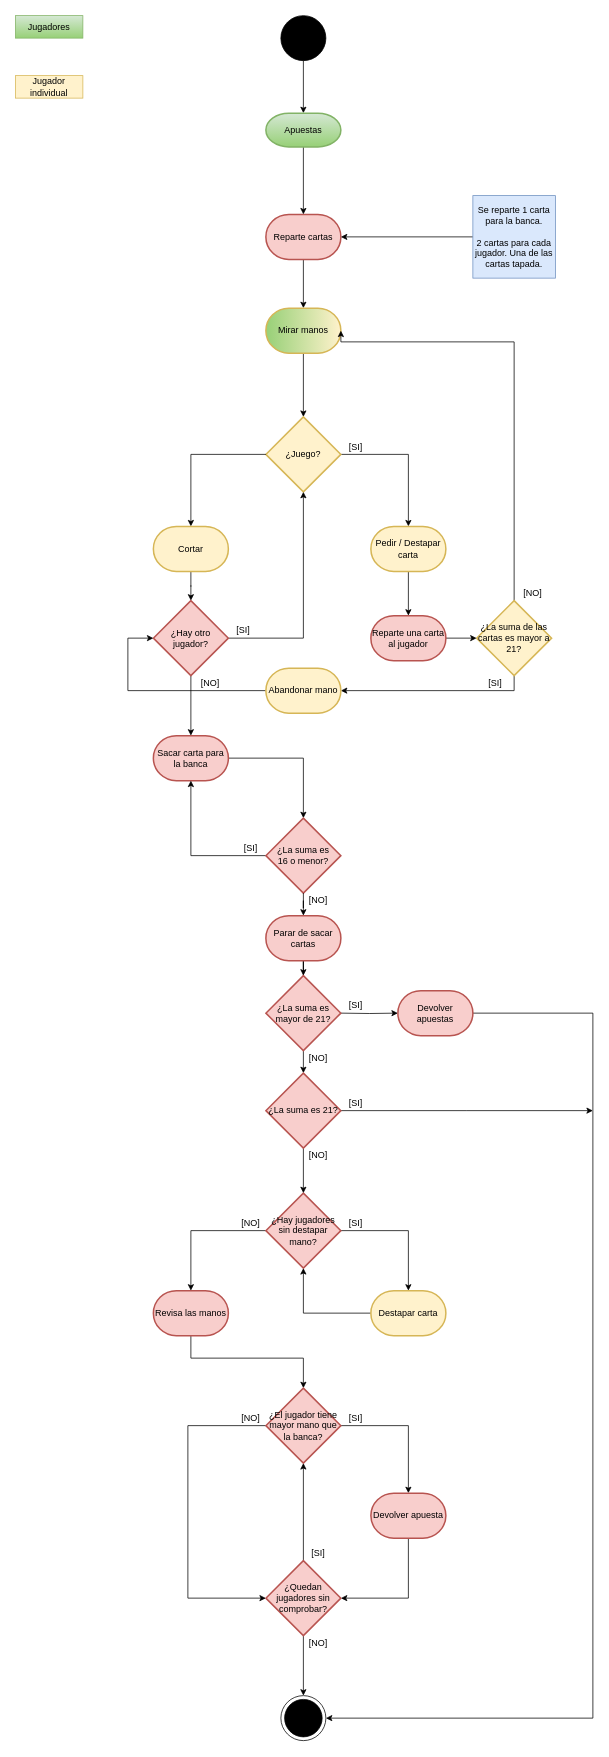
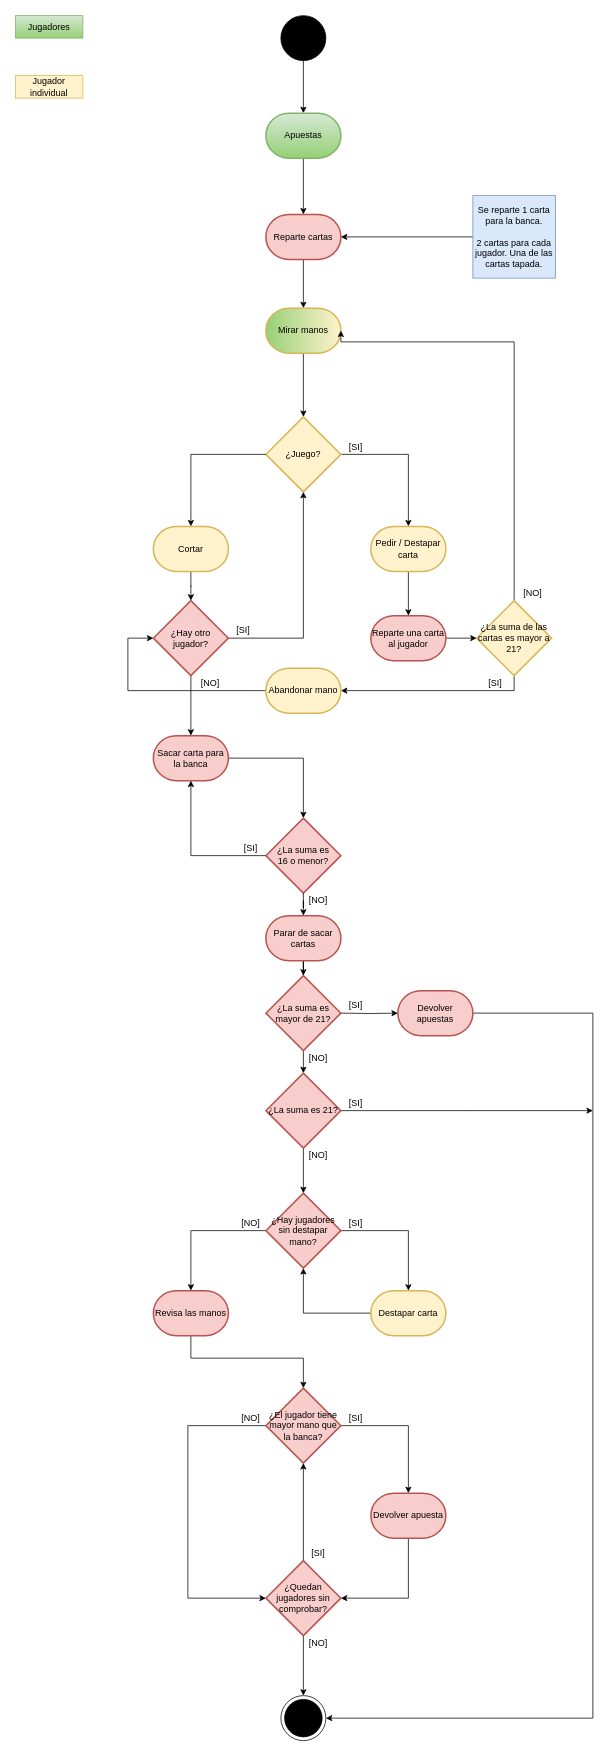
node "Apuestas": size 75x34 -> 75x45
